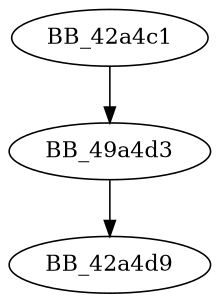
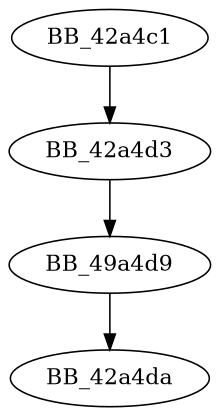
node "BB_49a4d3": label "BB_49a4d3" -> "BB_42a4d3"
node "BB_42a4d9": label "BB_42a4d9" -> "BB_49a4d9"
node "BB_42a4da": added
